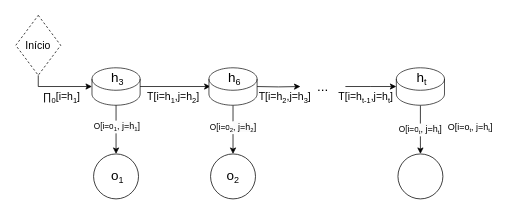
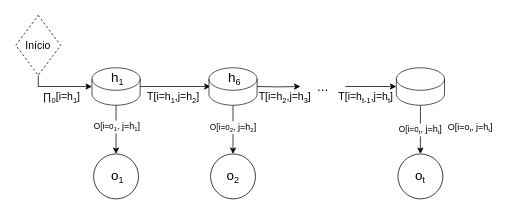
node "h3": label "h3" -> "h1"
node "ht": removed
node "ot": added
